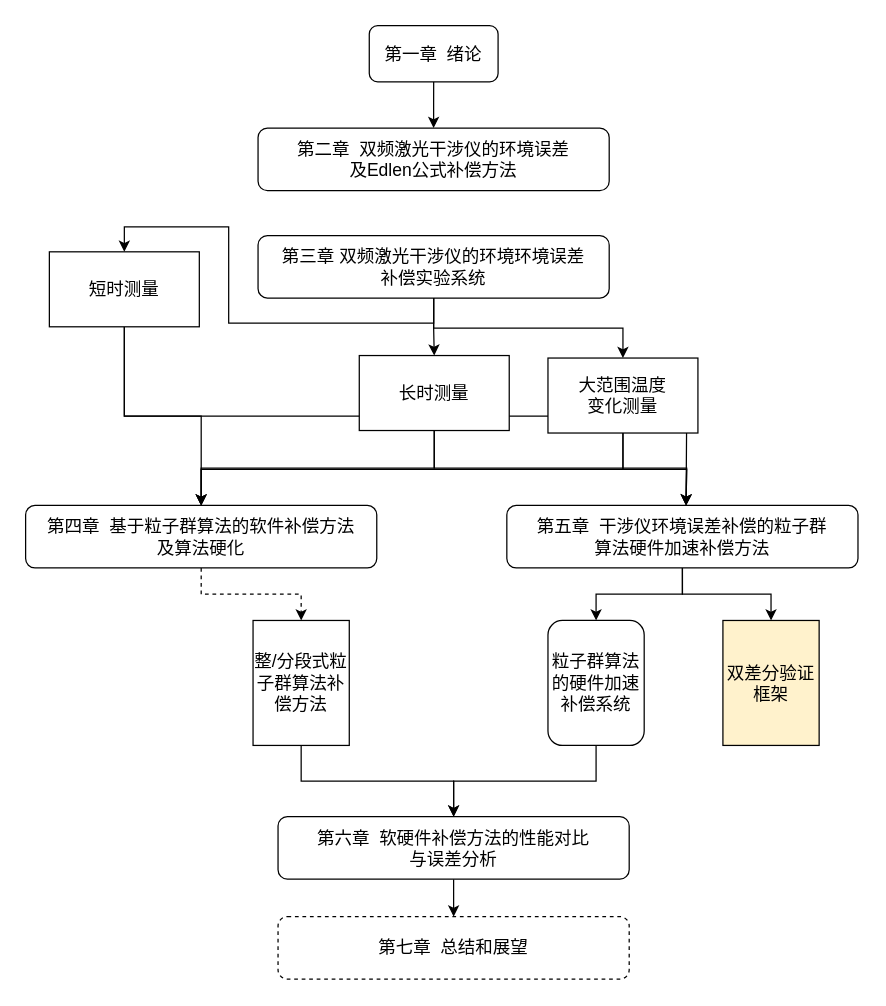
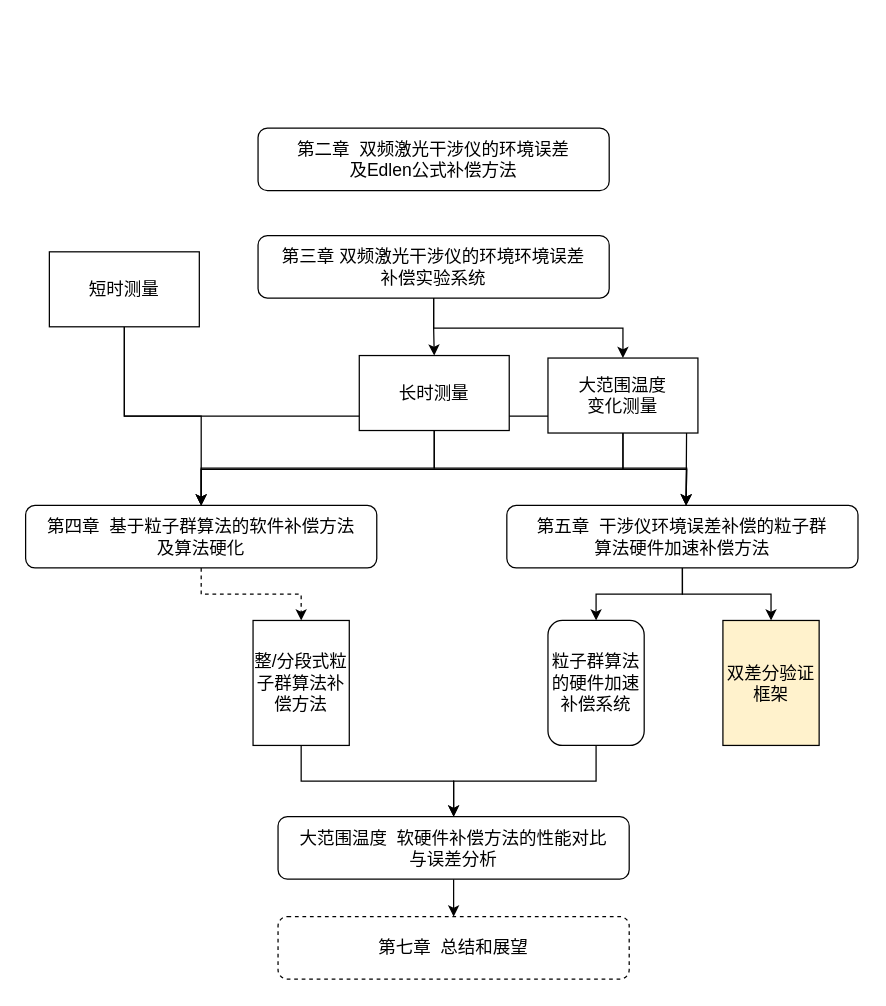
node "第一章 绪论": removed
edge "第一章 绪论" -> "第二章 双频激光干涉仪的环境误差 及Edlen公式补偿方法": removed
edge "第三章 双频激光干涉仪的环境环境误差 补偿实验系统" -> "短时测量": removed
node "第六章 软硬件补偿方法的性能对比 与误差分析": label "第六章 软硬件补偿方法的性能对比 与误差分析" -> "大范围温度 软硬件补偿方法的性能对比 与误差分析"
